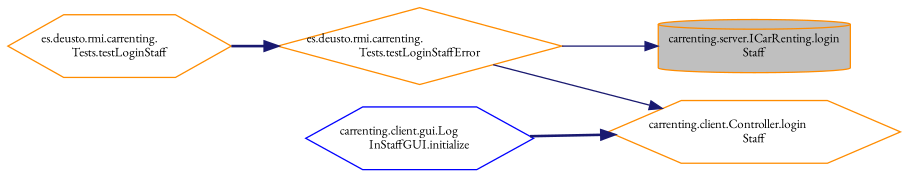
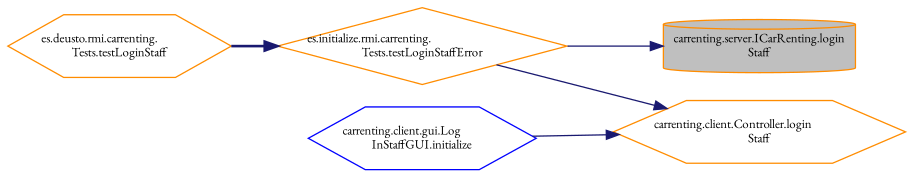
node "es.deusto.rmi.carrenting. Tests.testLoginStaffError": label "es.deusto.rmi.carrenting. Tests.testLoginStaffError" -> "es.initialize.rmi.carrenting. Tests.testLoginStaffError"
edge "carrenting.client.gui.Log InStaffGUI.initialize" -> "carrenting.client.Controller.login Staff": style bold -> solid
